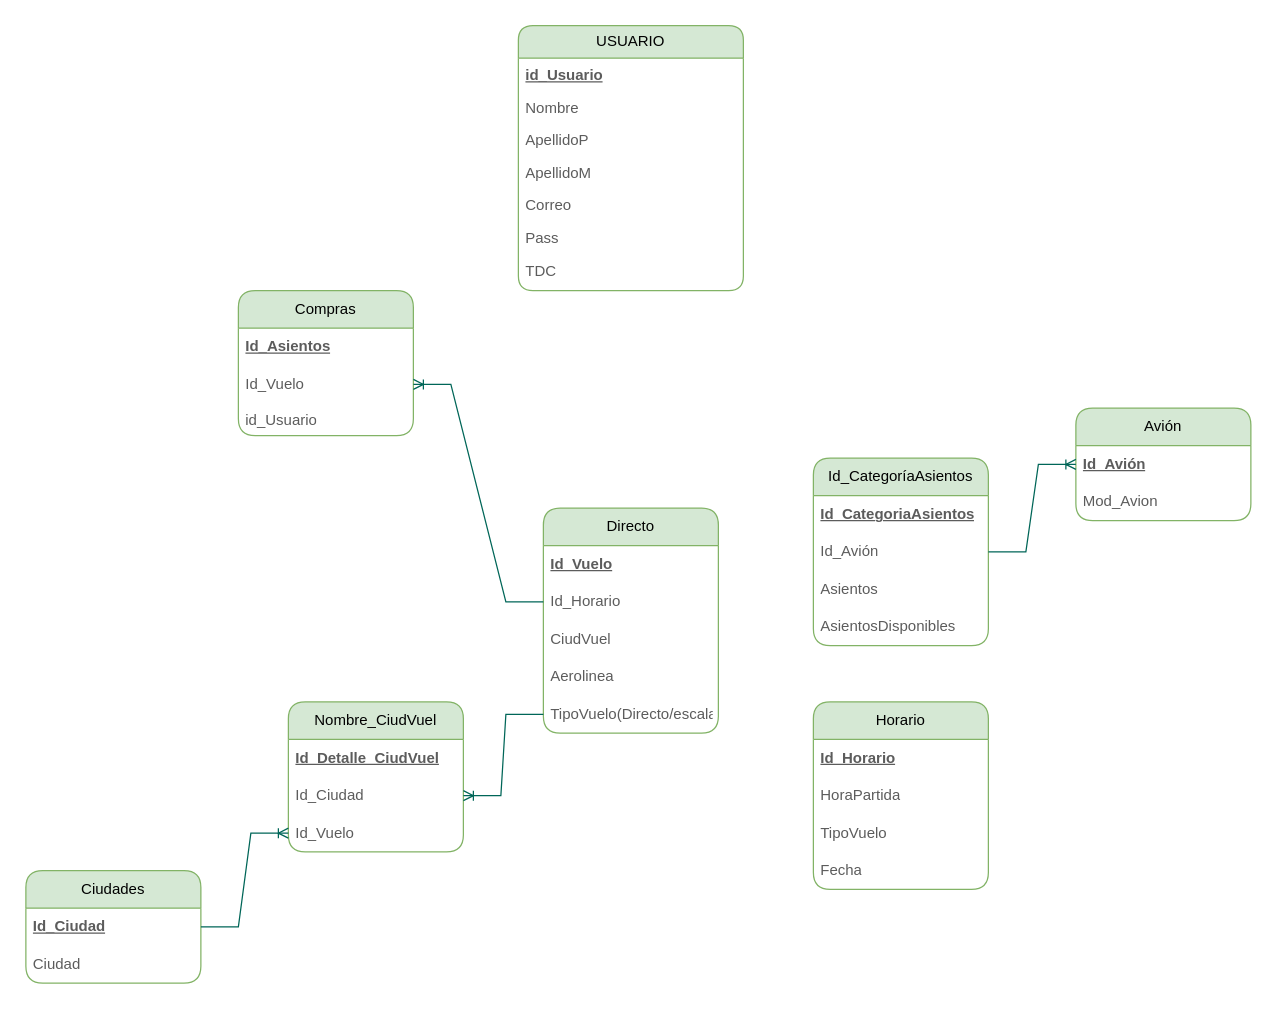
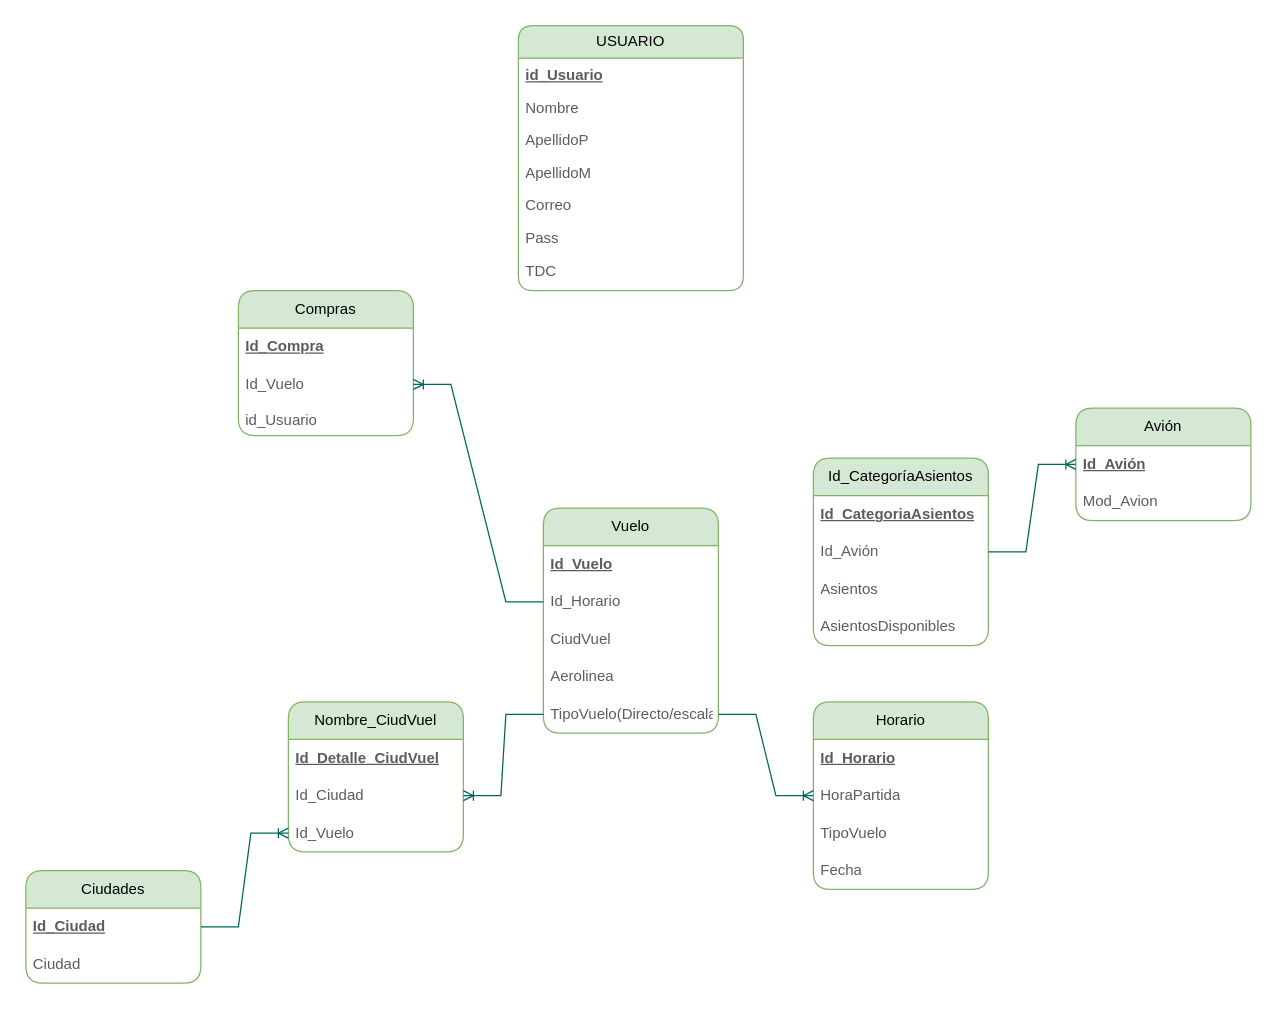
node "Id_Asientos": label "Id_Asientos" -> "Id_Compra"
node "Directo": label "Directo" -> "Vuelo"
edge "TipoVuelo(Directo/escalas)" -> "Horario": added
